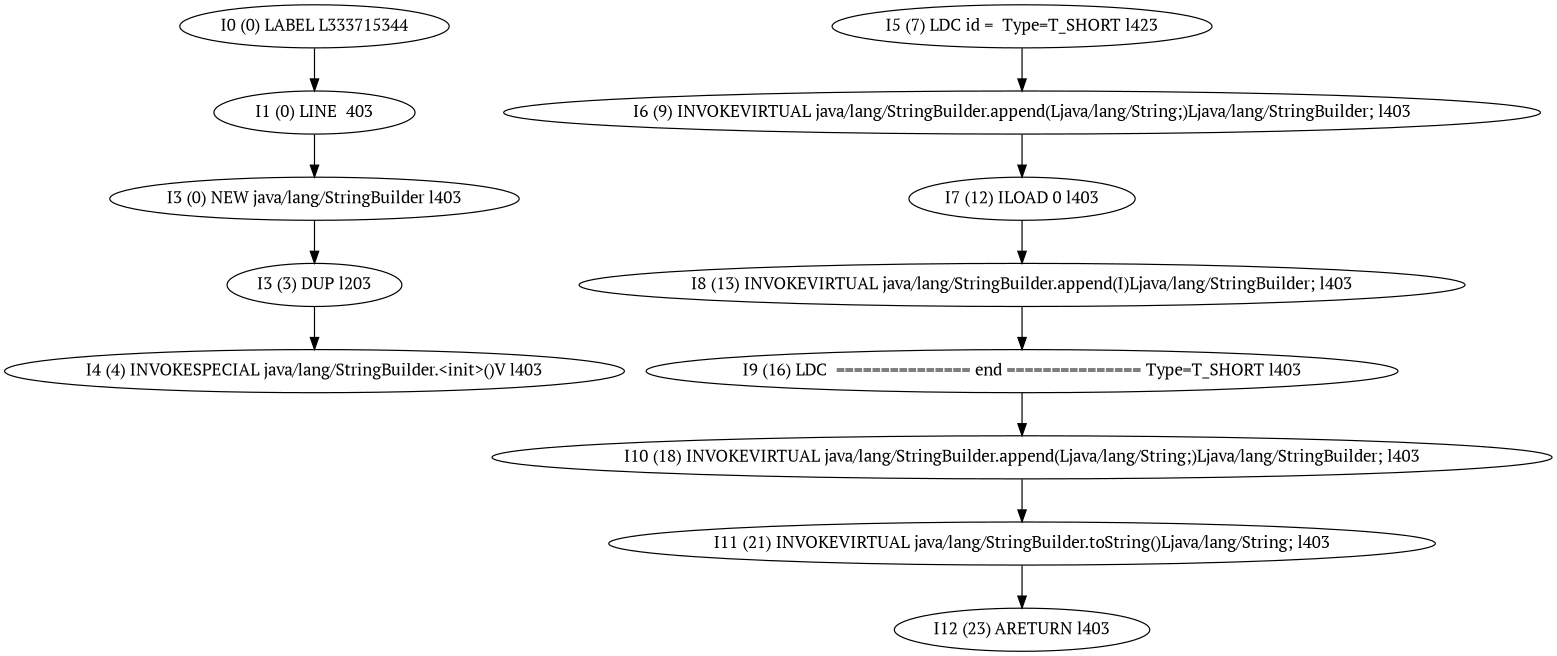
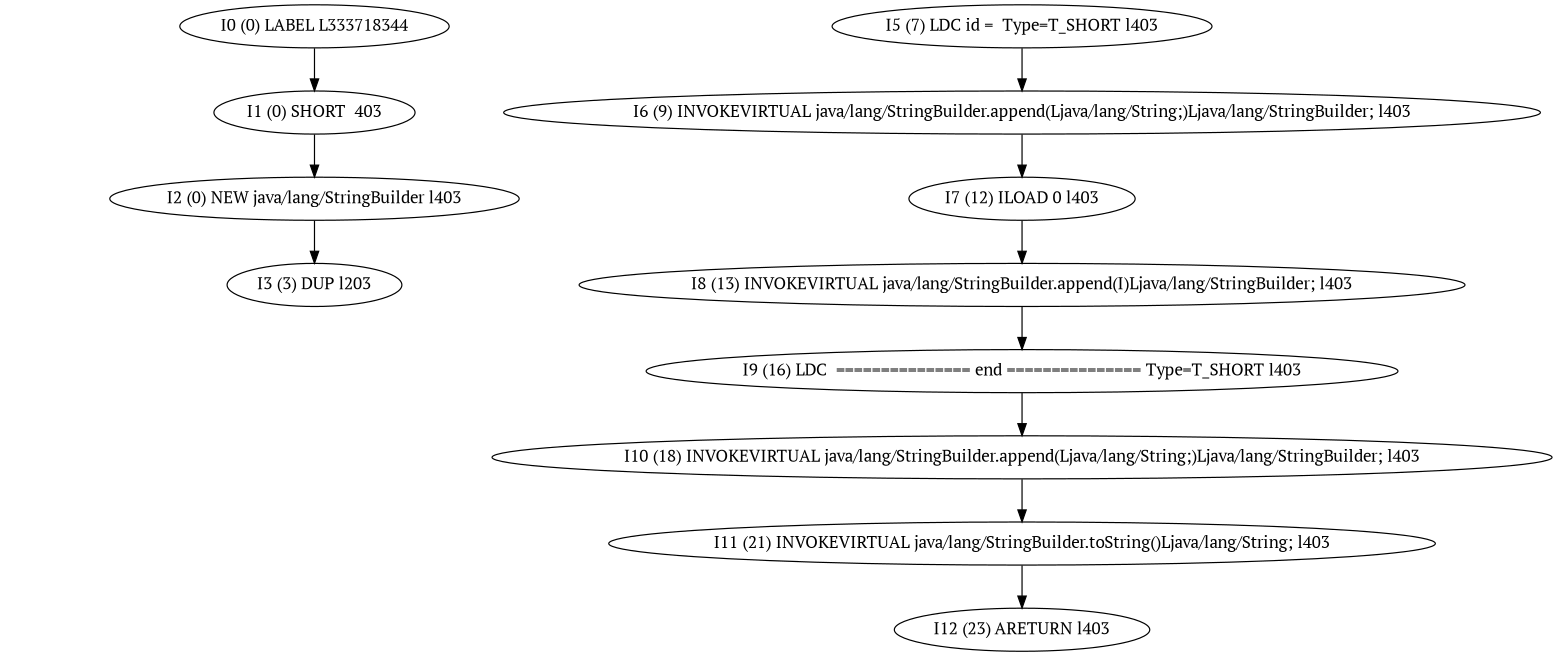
node "I0 (0) LABEL L333715344": label "I0 (0) LABEL L333715344" -> "I0 (0) LABEL L333718344"
node "I5 (7) LDC id =  Type=T_SHORT l423": label "I5 (7) LDC id =  Type=T_SHORT l423" -> "I5 (7) LDC id =  Type=T_SHORT l403"
node "I1 (0) LINE  403": label "I1 (0) LINE  403" -> "I1 (0) SHORT  403"
node "I3 (0) NEW java/lang/StringBuilder l403": label "I3 (0) NEW java/lang/StringBuilder l403" -> "I2 (0) NEW java/lang/StringBuilder l403"
node "I4 (4) INVOKESPECIAL java/lang/StringBuilder.<init>()V l403": removed
